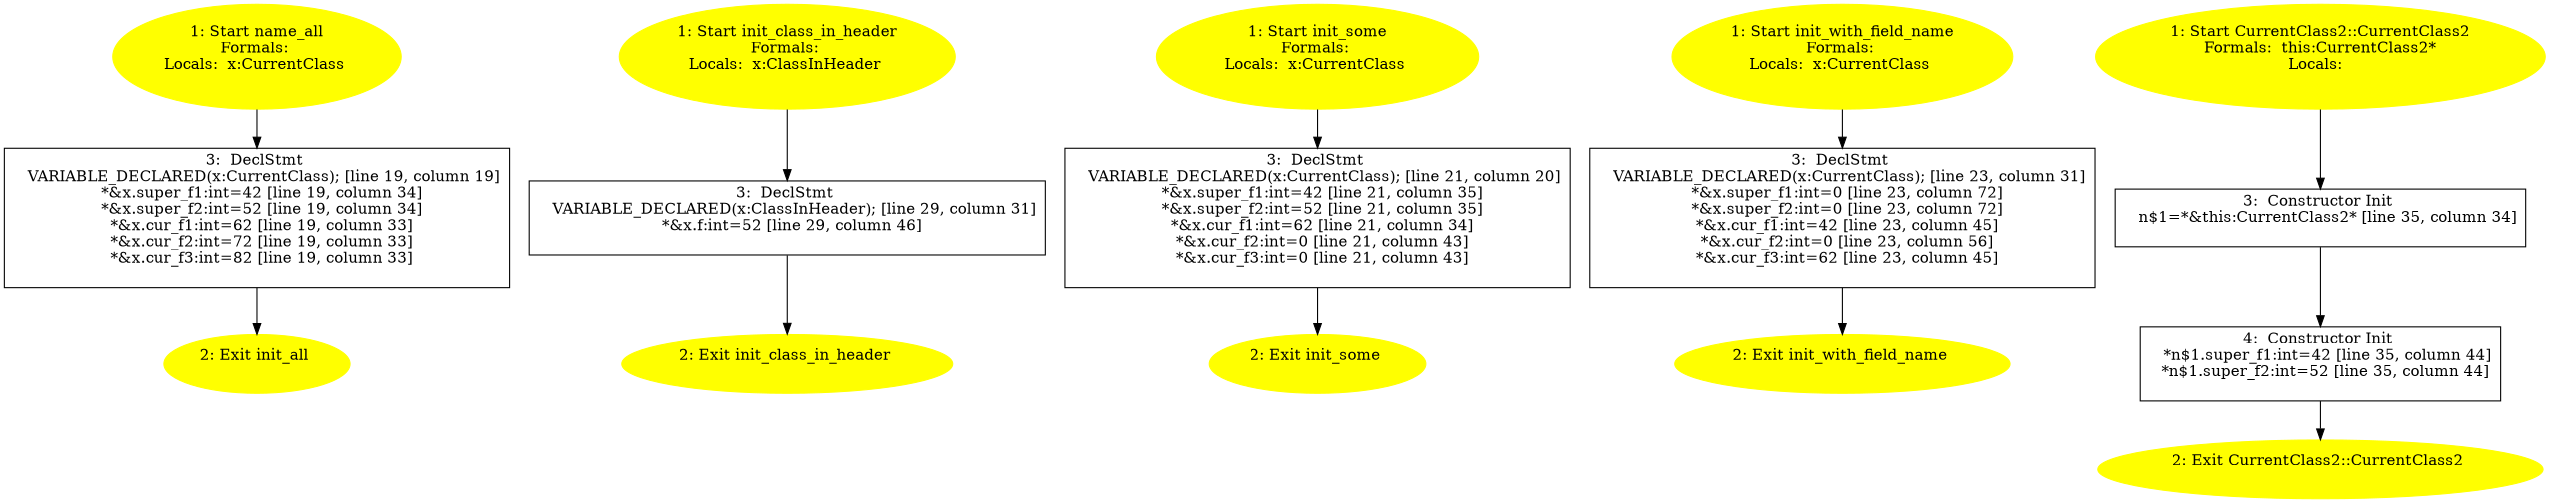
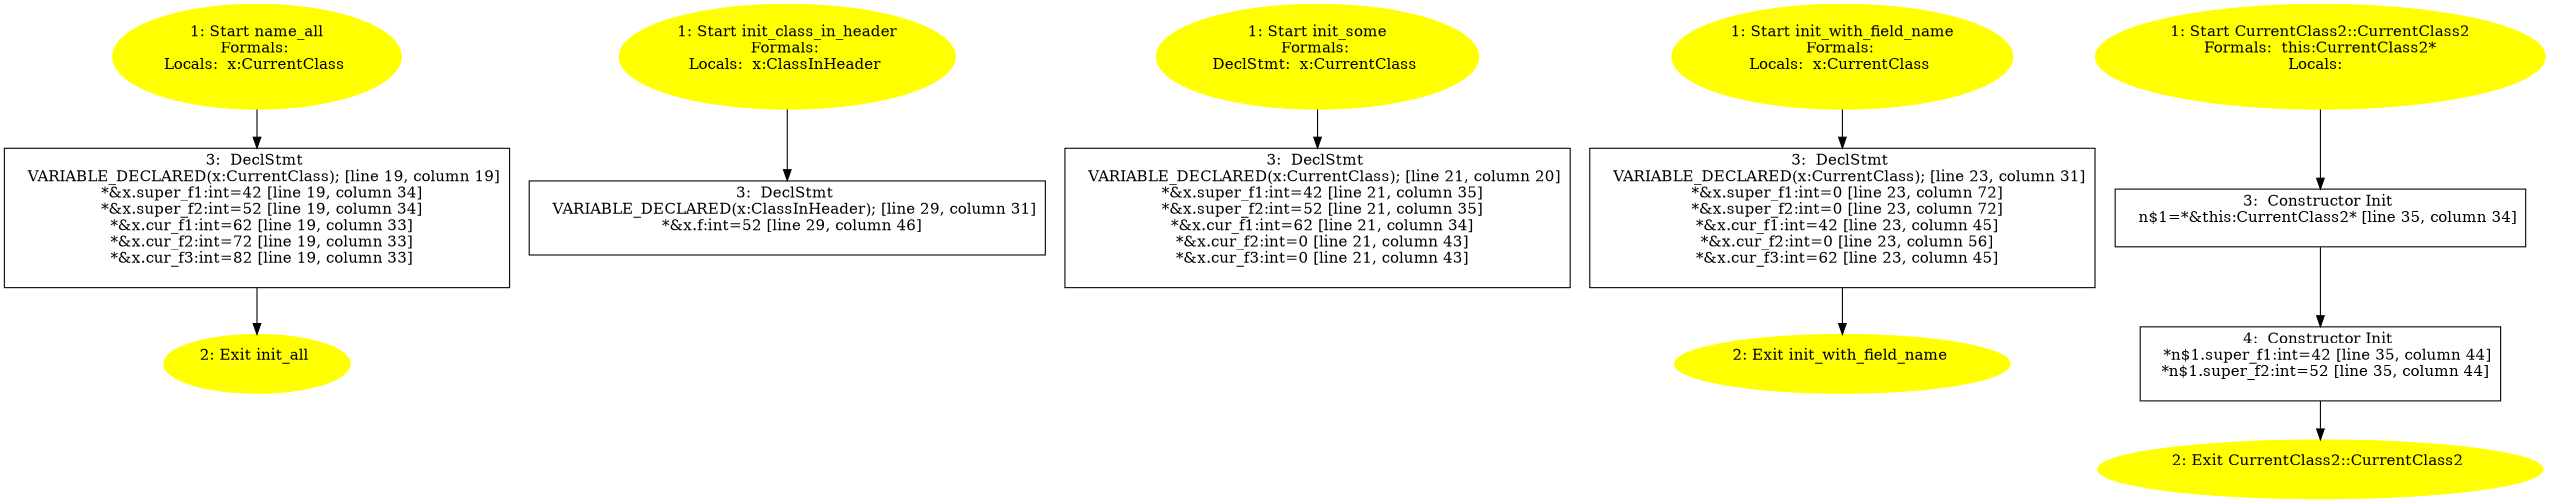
node "1: Start init_some Formals: Locals:  x:CurrentClass": label "1: Start init_some Formals: Locals:  x:CurrentClass" -> "1: Start init_some Formals: DeclStmt:  x:CurrentClass"
node "2: Exit init_class_in_header": removed
node "2: Exit init_some": removed
